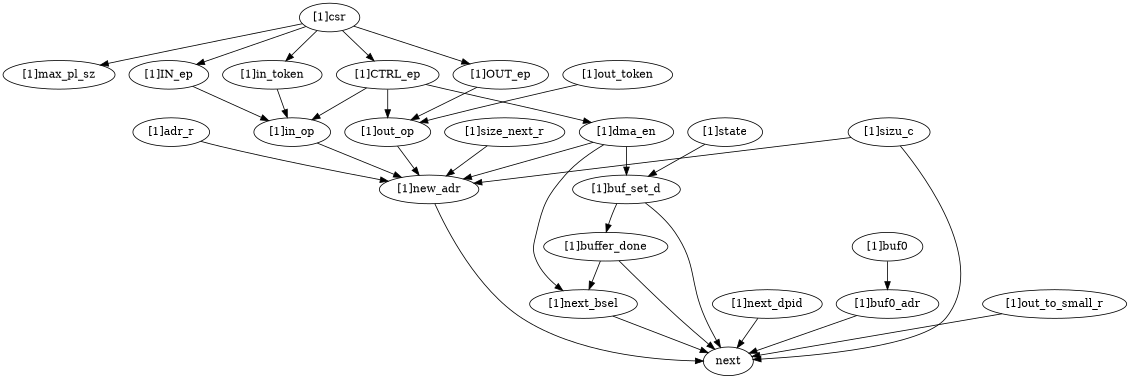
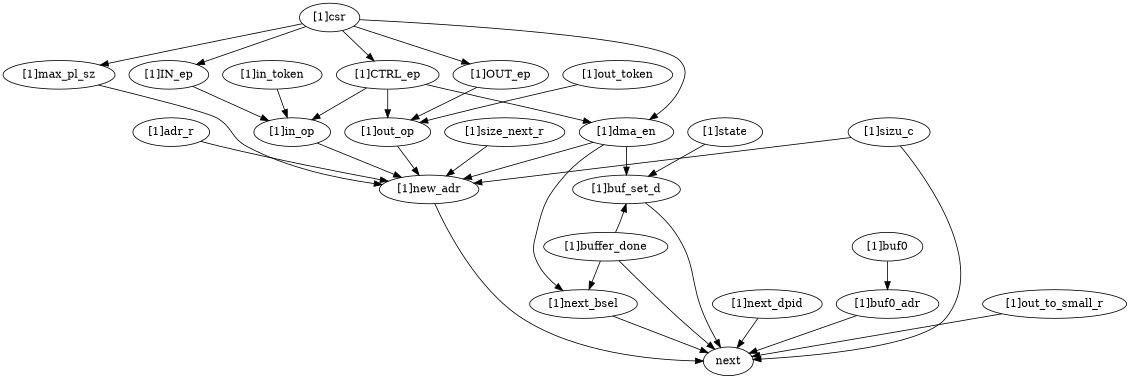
edge "[1]csr" -> "[1]in_token": now "[1]csr" -> "[1]dma_en"
edge "[1]max_pl_sz" -> "[1]new_adr": added
edge "[1]buf_set_d" -> "[1]buffer_done": reversed
